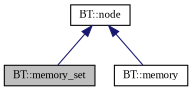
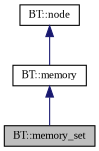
edge "BT::memory_set" -> "BT::node": now "BT::memory_set" -> "BT::memory"
